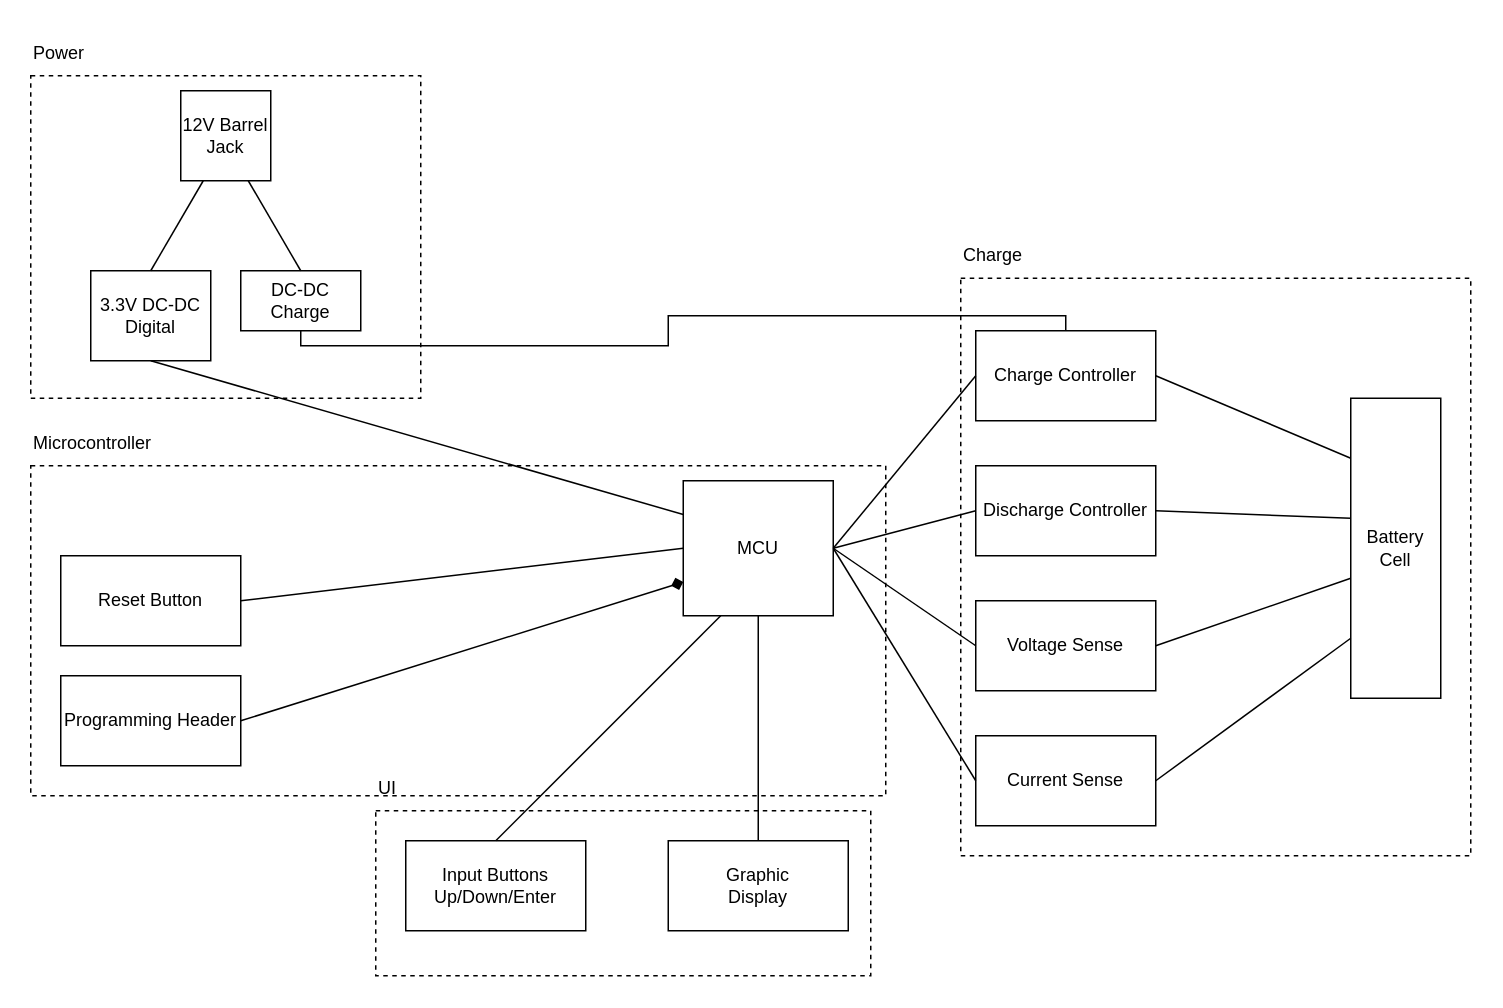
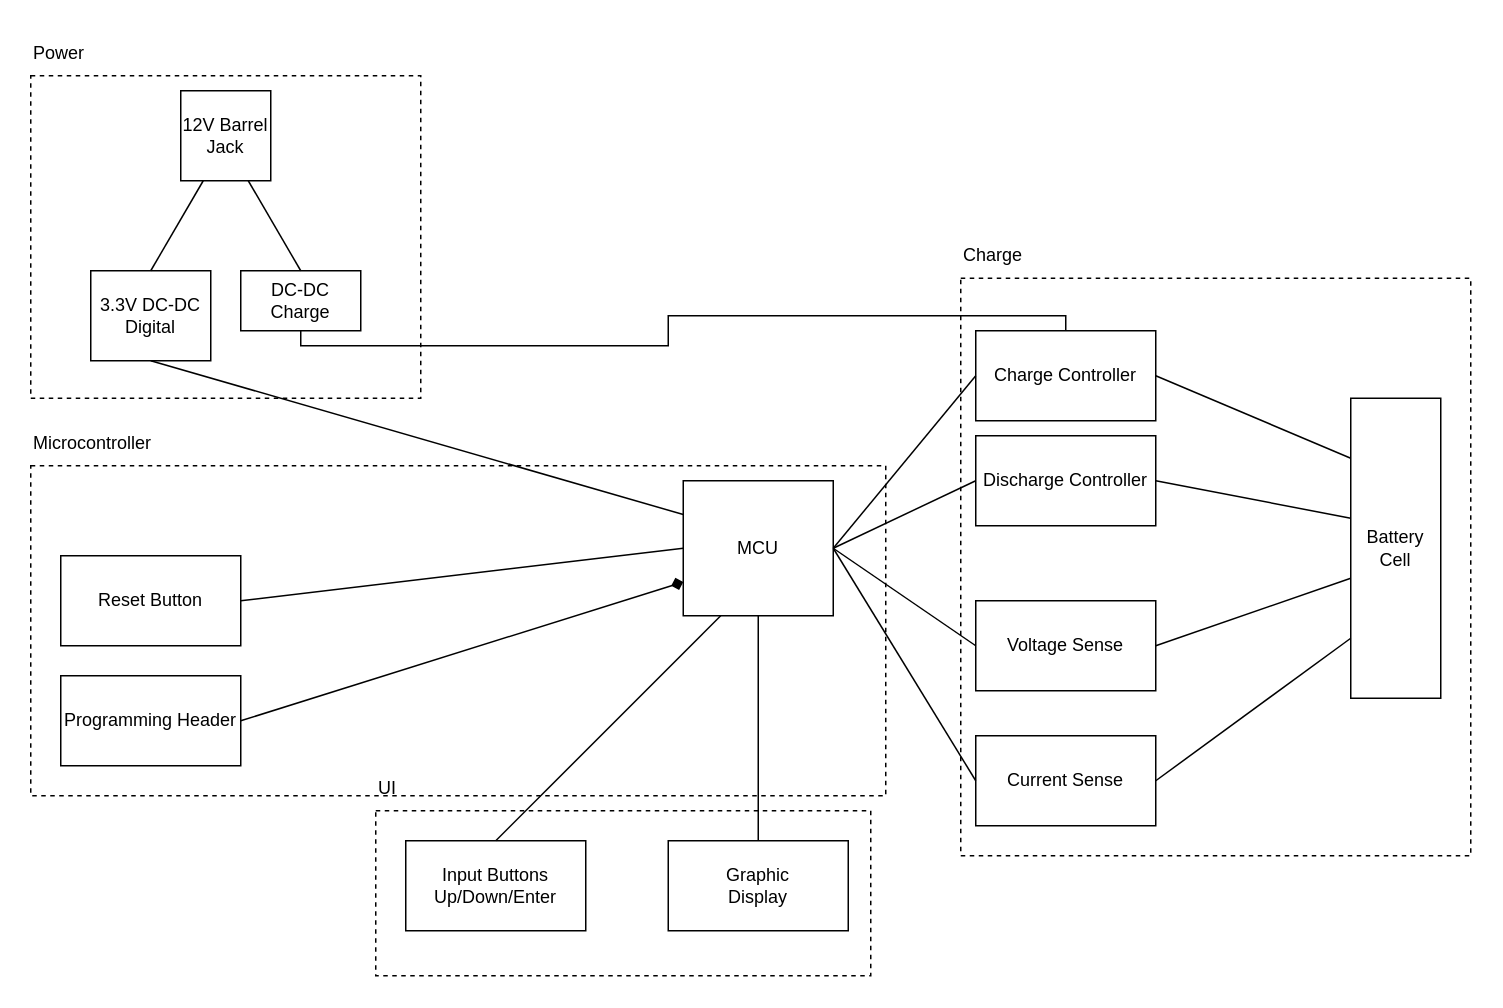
node "Discharge Controller": moved (1066, 511) -> (1066, 481)
